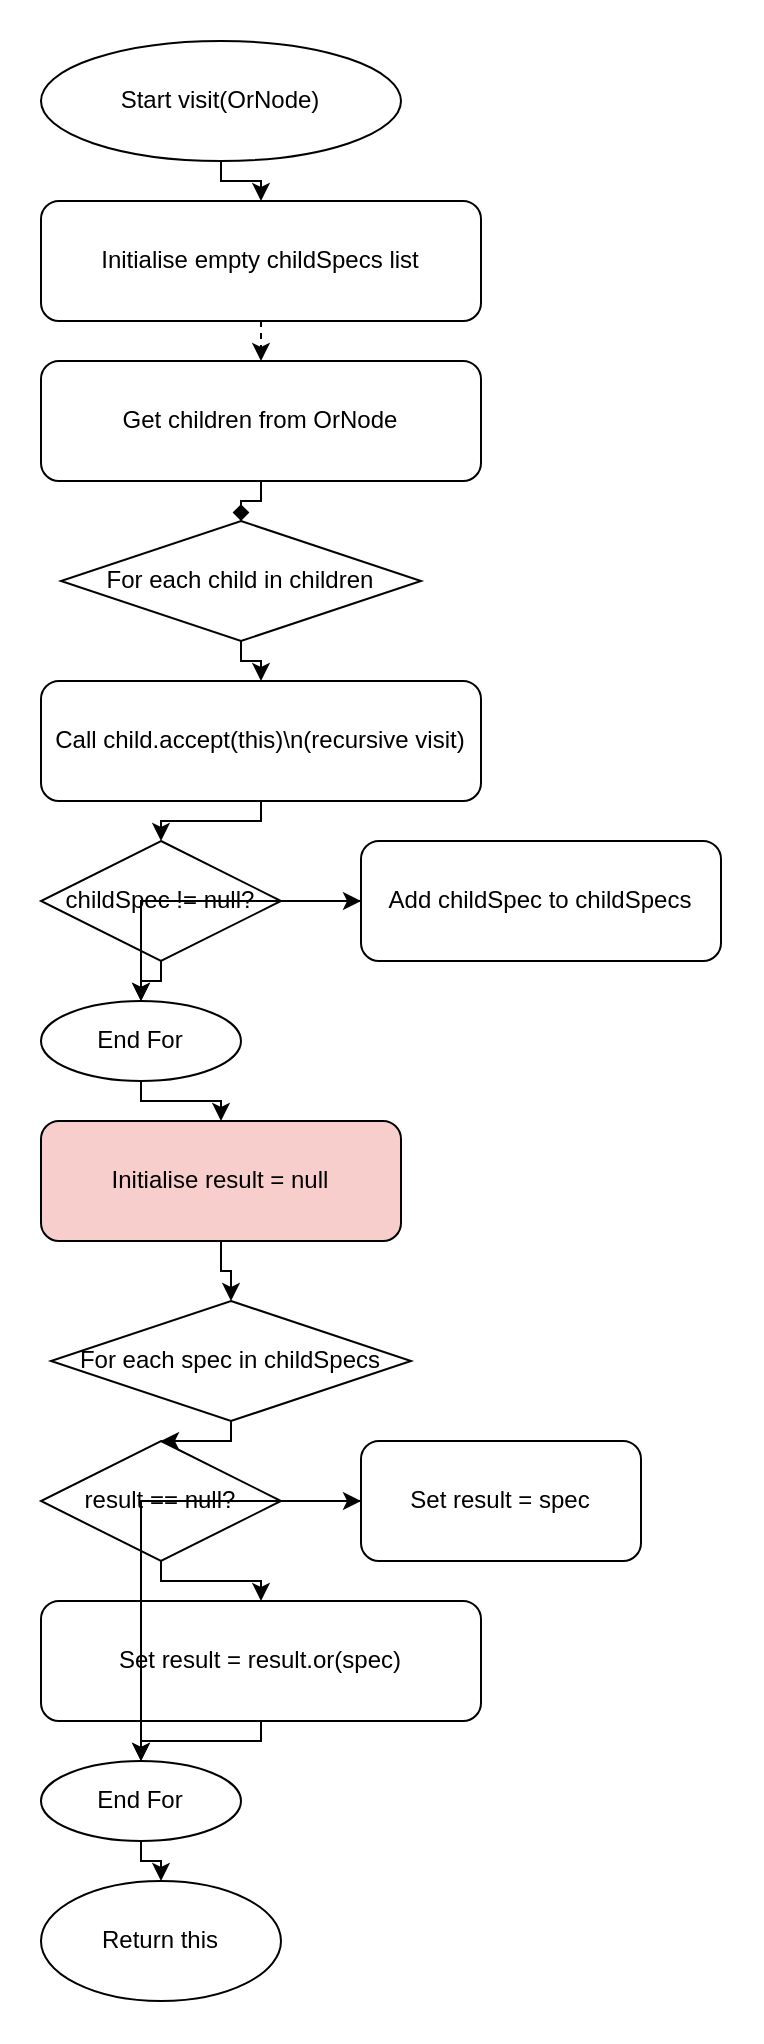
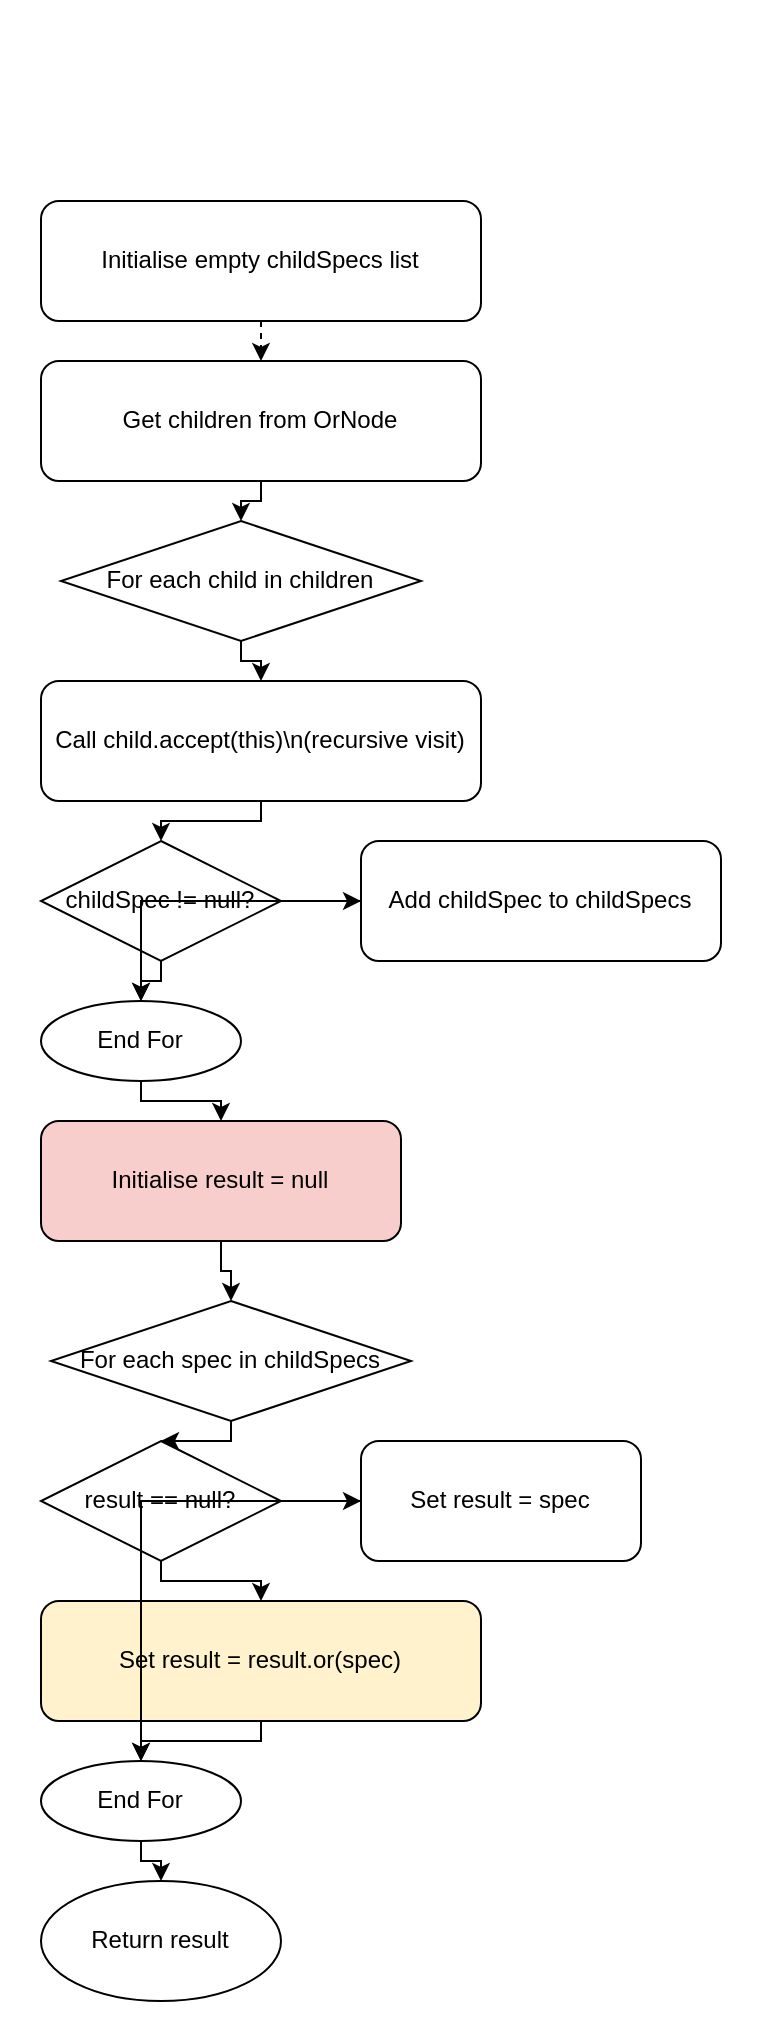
node "Start visit(OrNode)": removed
edge "Start visit(OrNode)" -> "Initialise empty childSpecs list": removed
edge "Get children from OrNode" -> "For each child in children": arrowhead diamond -> classic
node "Set result = result.or(spec)": fillcolor #ffffff -> #fff2cc
node "Return this": label "Return this" -> "Return result"
